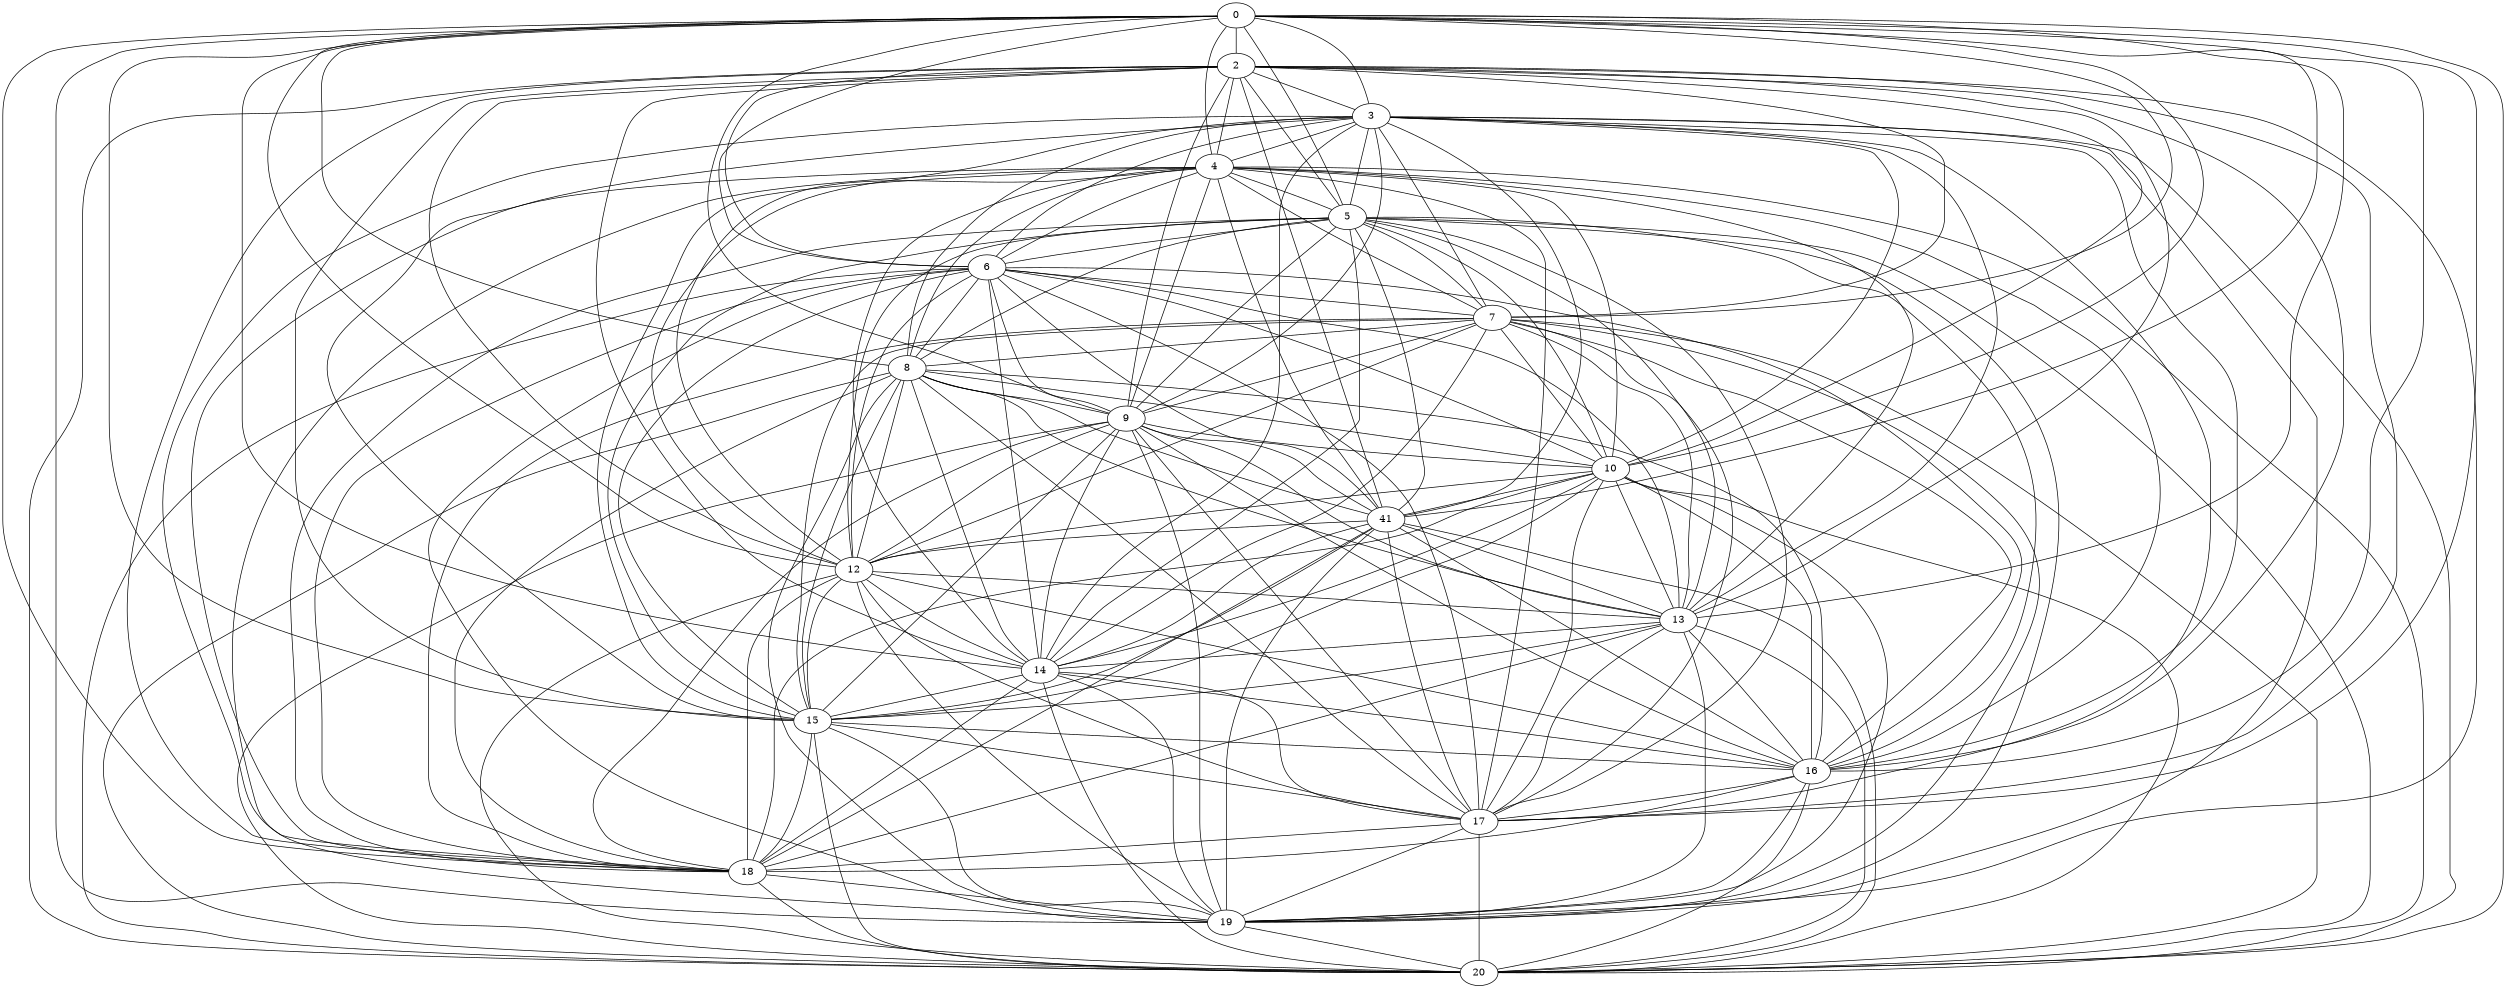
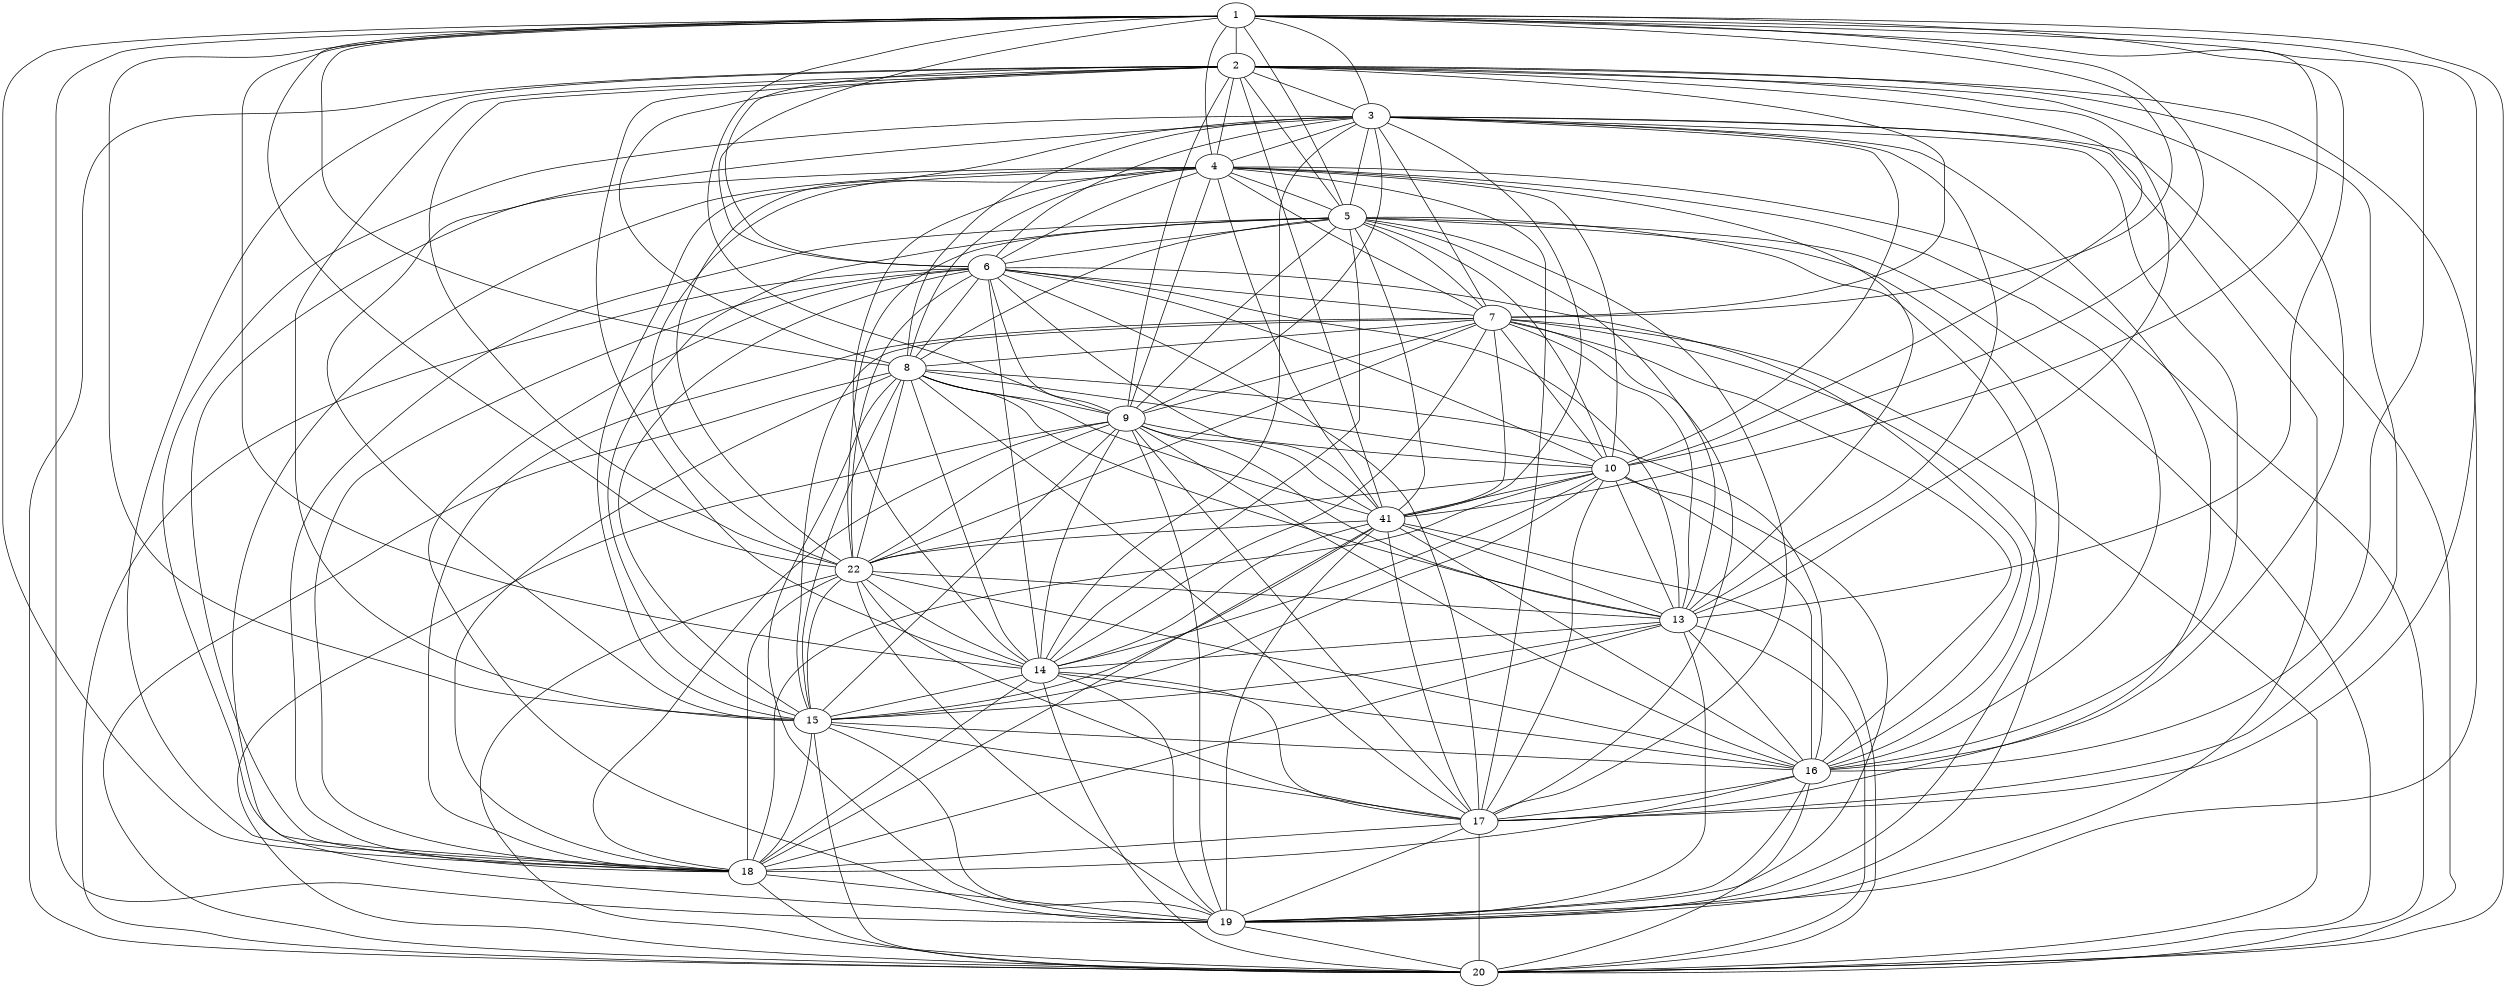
node "0": label "0" -> "1"
edge "2" -- "8": added
edge "7" -- "41": added
node "12": label "12" -> "22"
edge "13" -- "17": removed
edge "10" -- "20": removed
